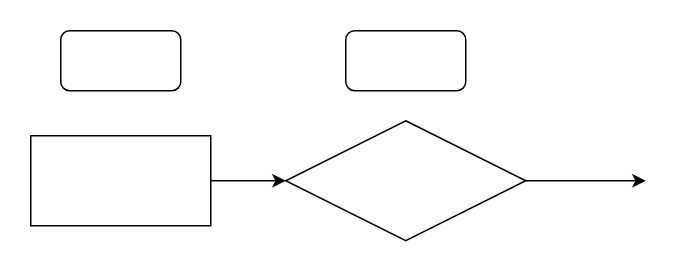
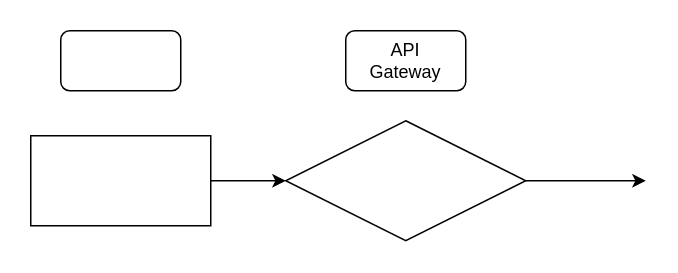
node "API Gateway": added
